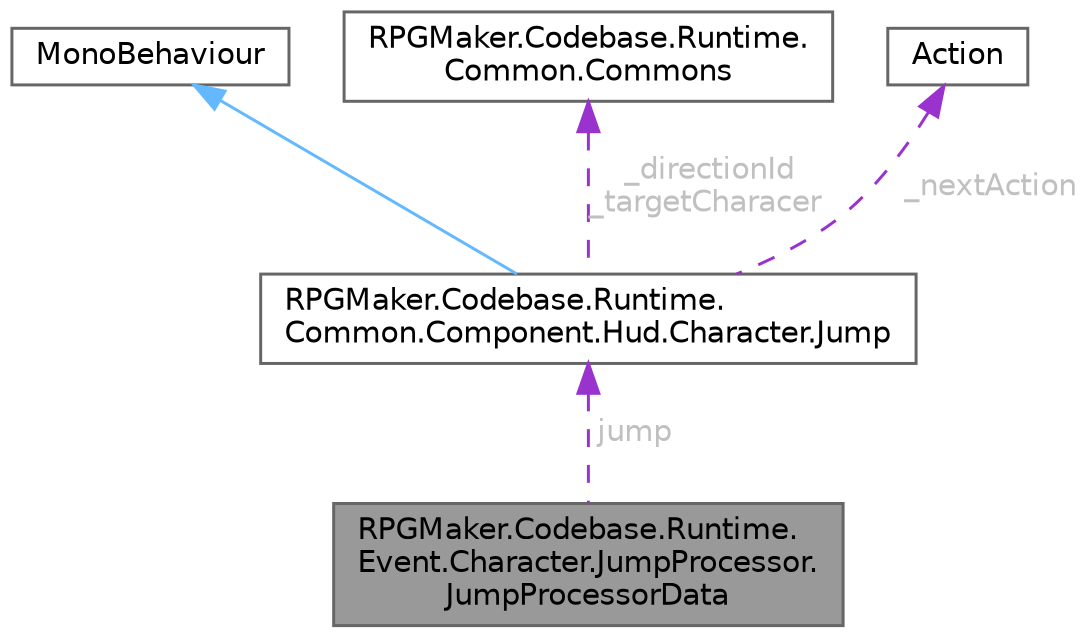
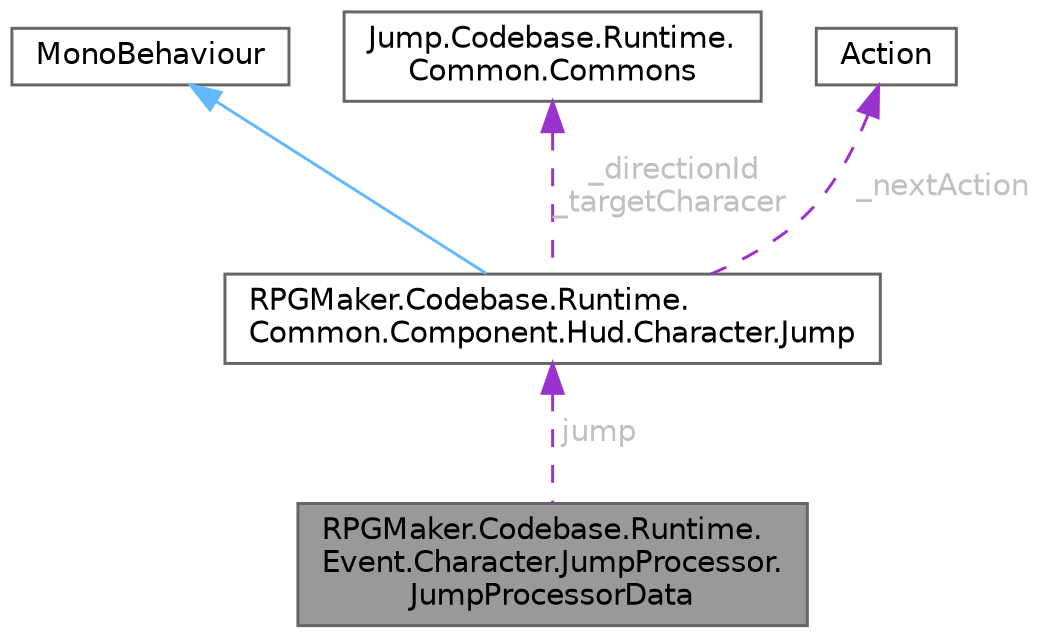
node "RPGMaker.Codebase.Runtime. Common.Commons": label "RPGMaker.Codebase.Runtime. Common.Commons" -> "Jump.Codebase.Runtime. Common.Commons"
